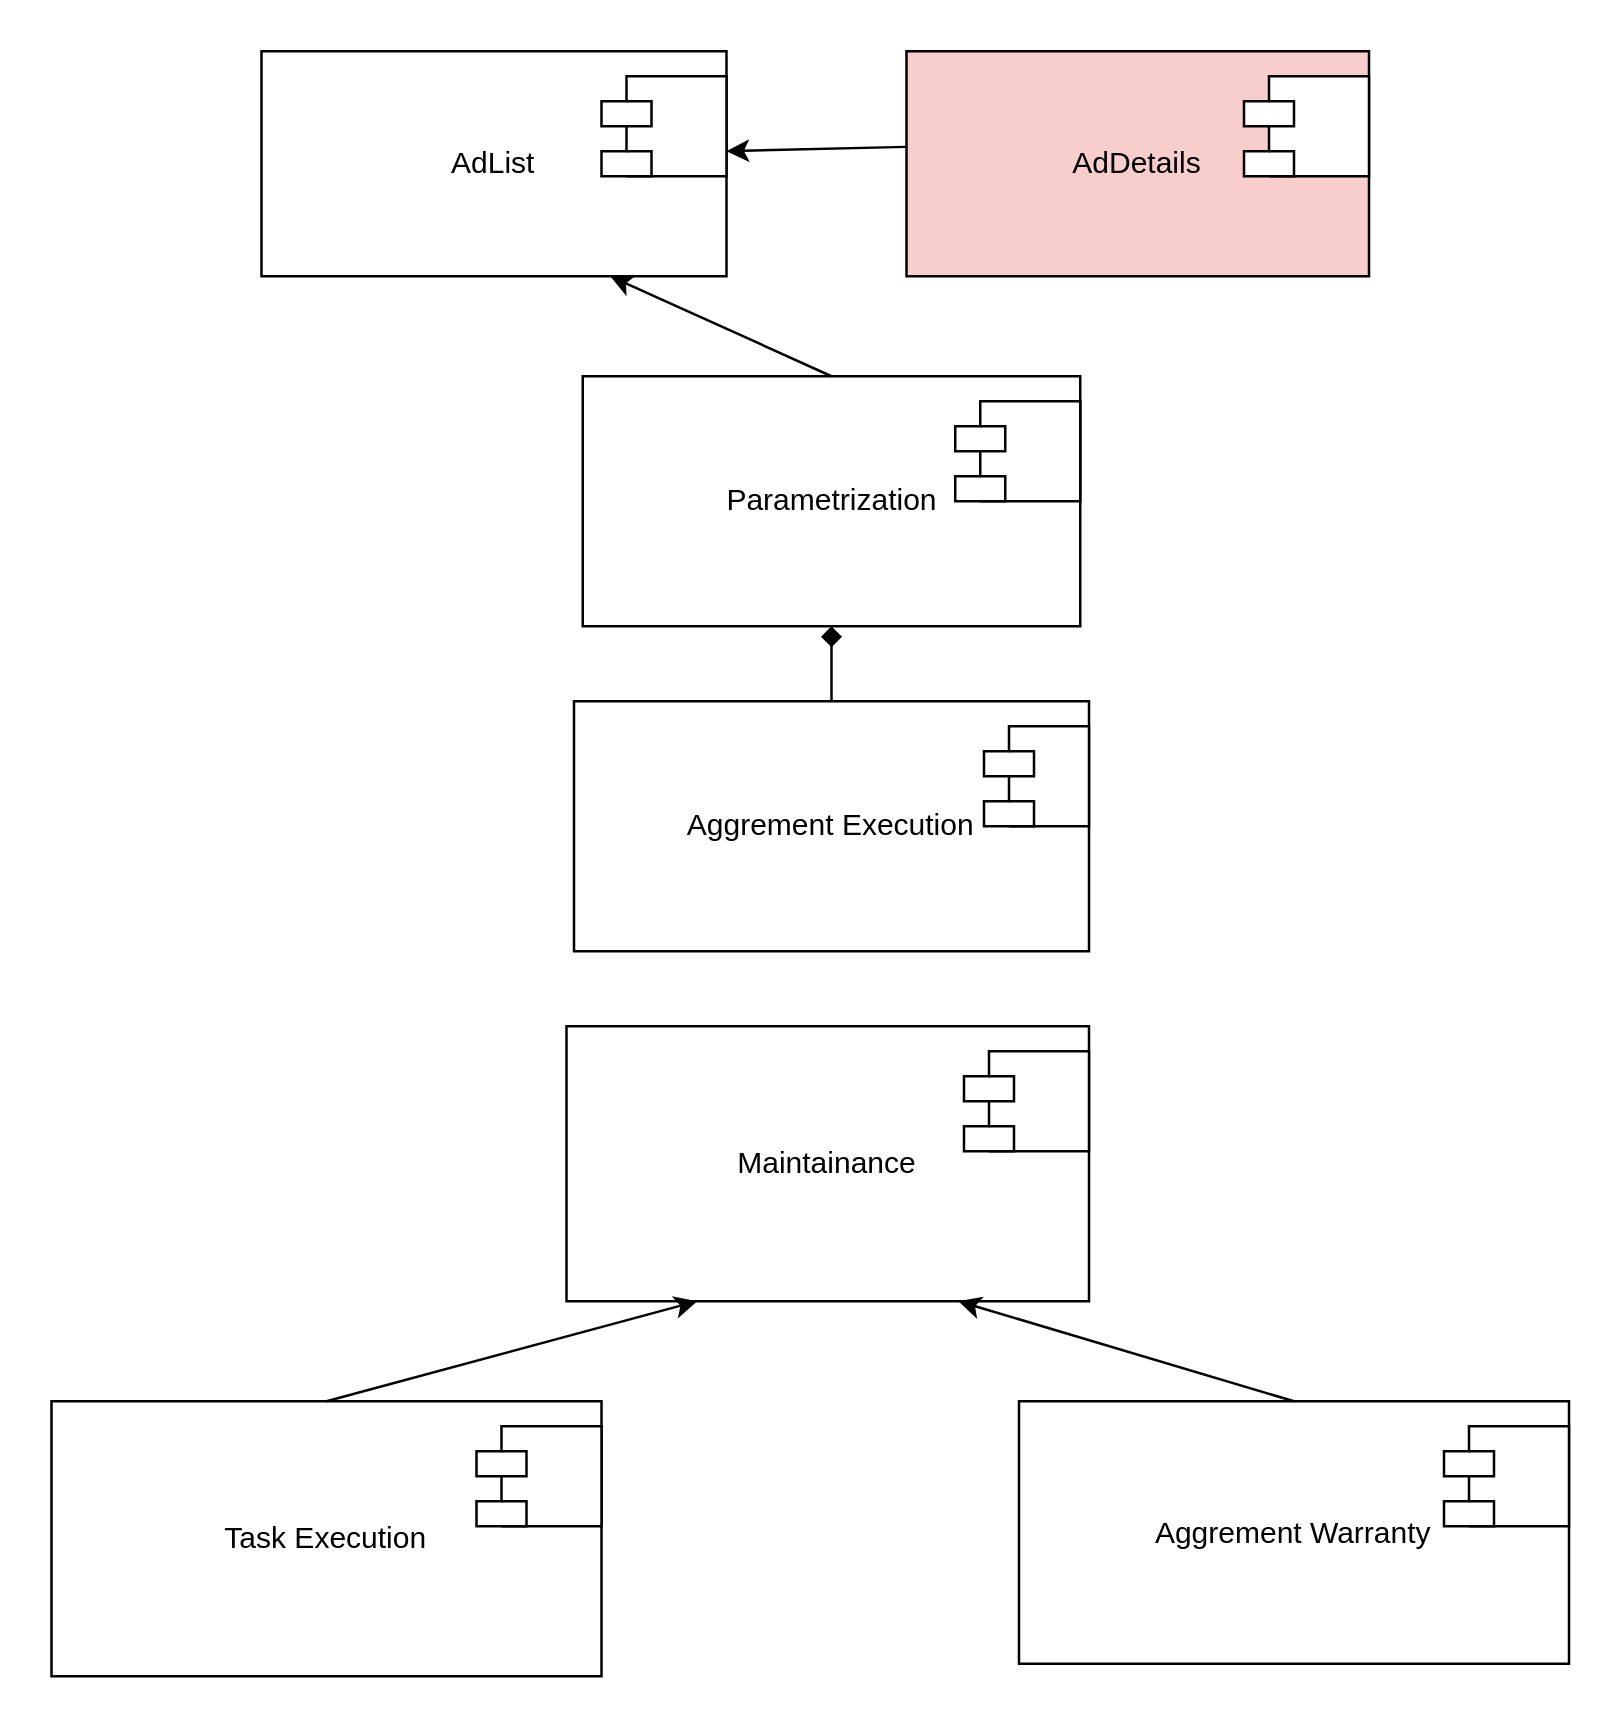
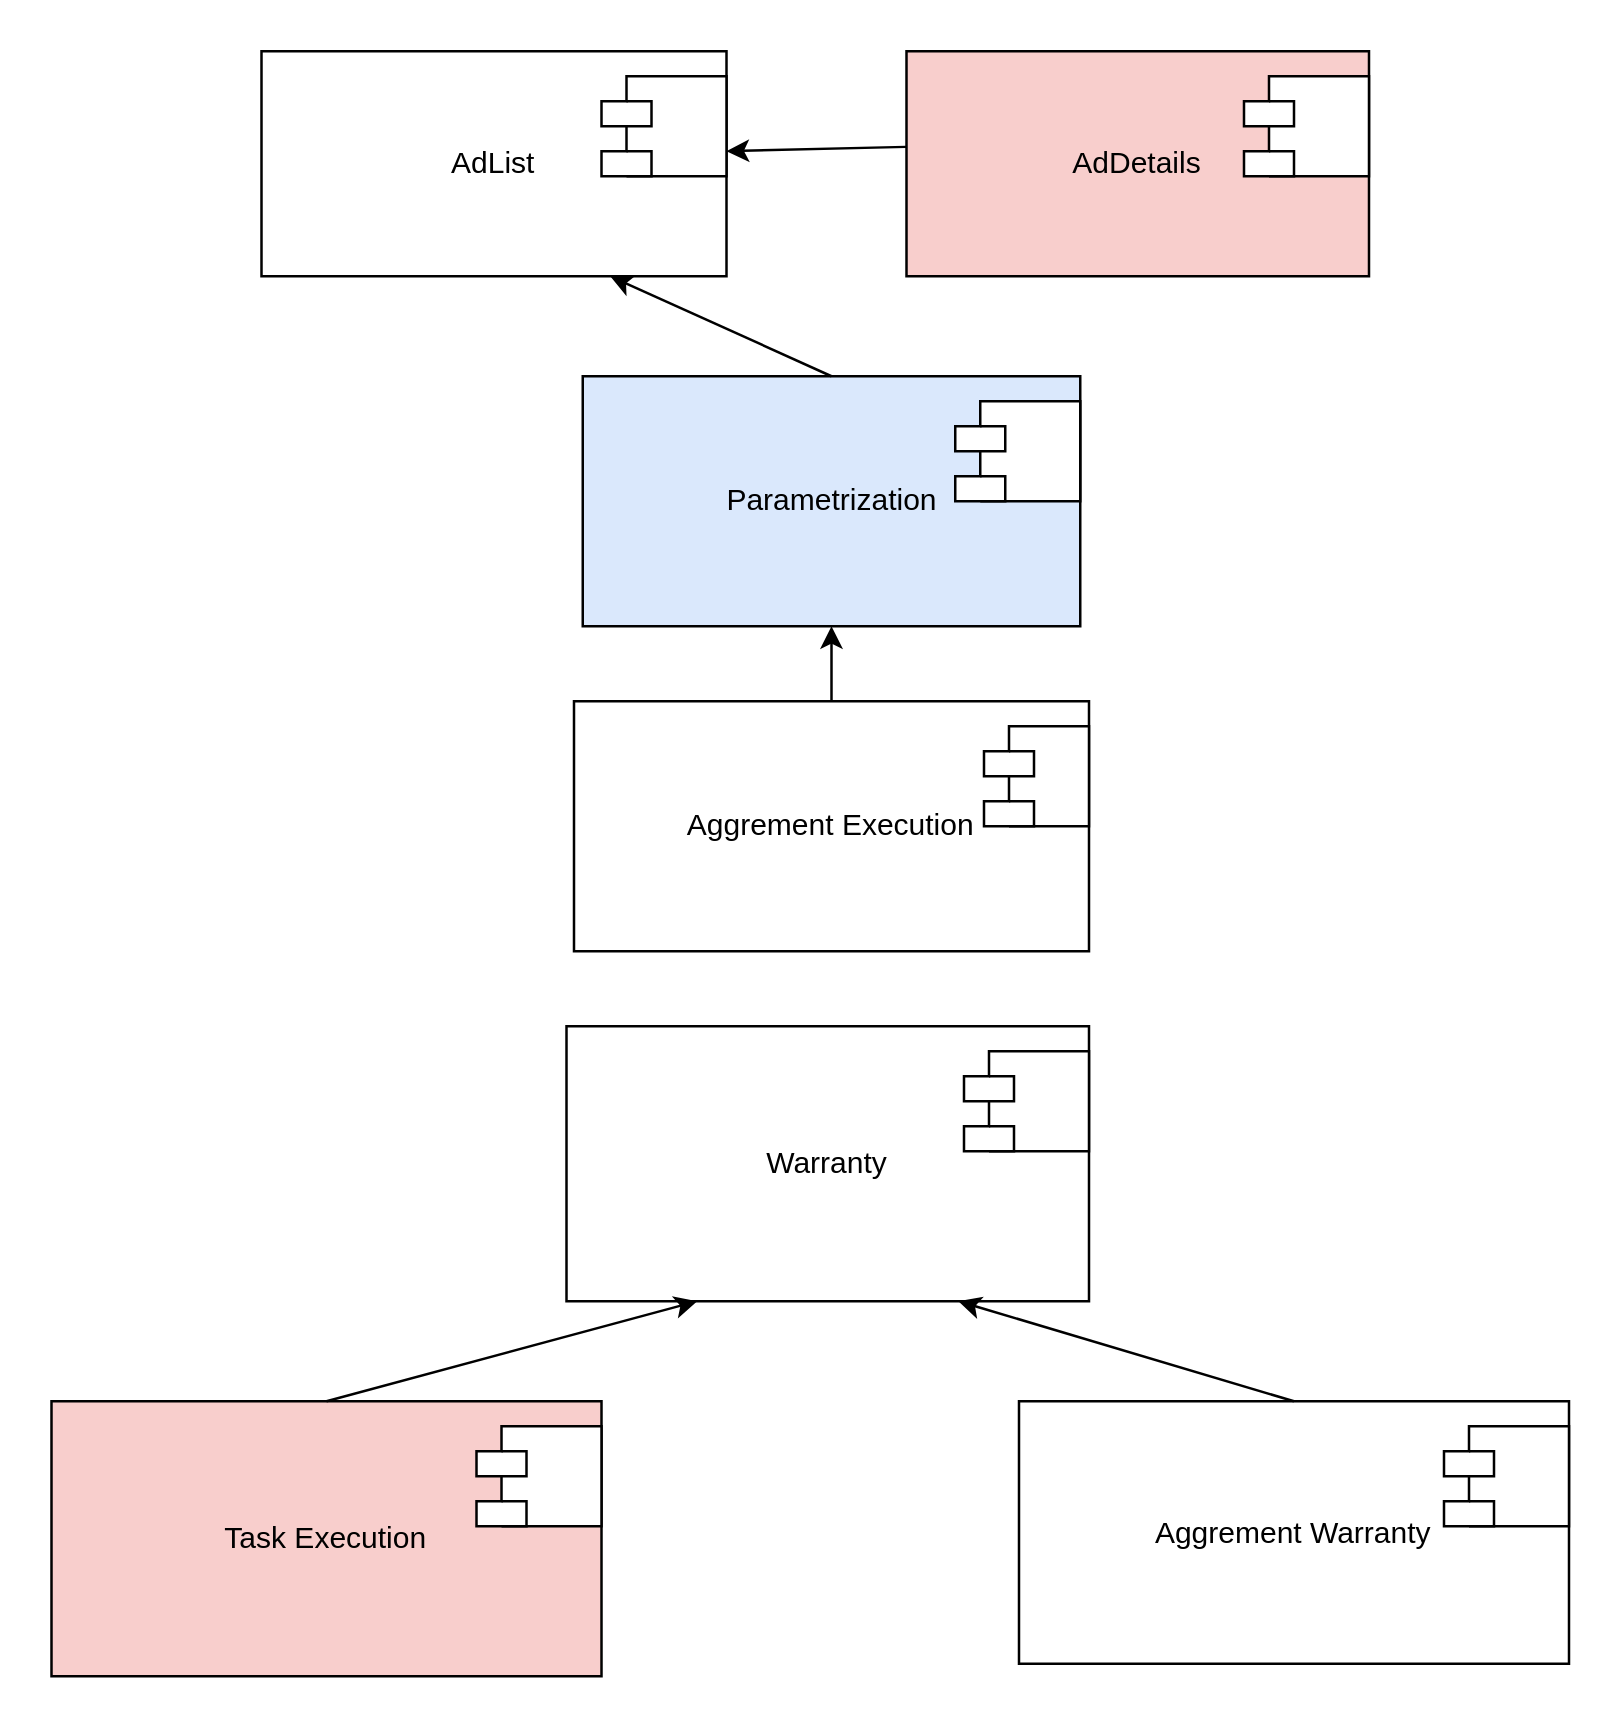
node "Parametrization": fillcolor #ffffff -> #dae8fc
edge "Aggrement Execution" -> "Parametrization": arrowhead diamond -> classic
node "Maintainance": label "Maintainance" -> "Warranty"
node "Task Execution": fillcolor #ffffff -> #f8cecc
